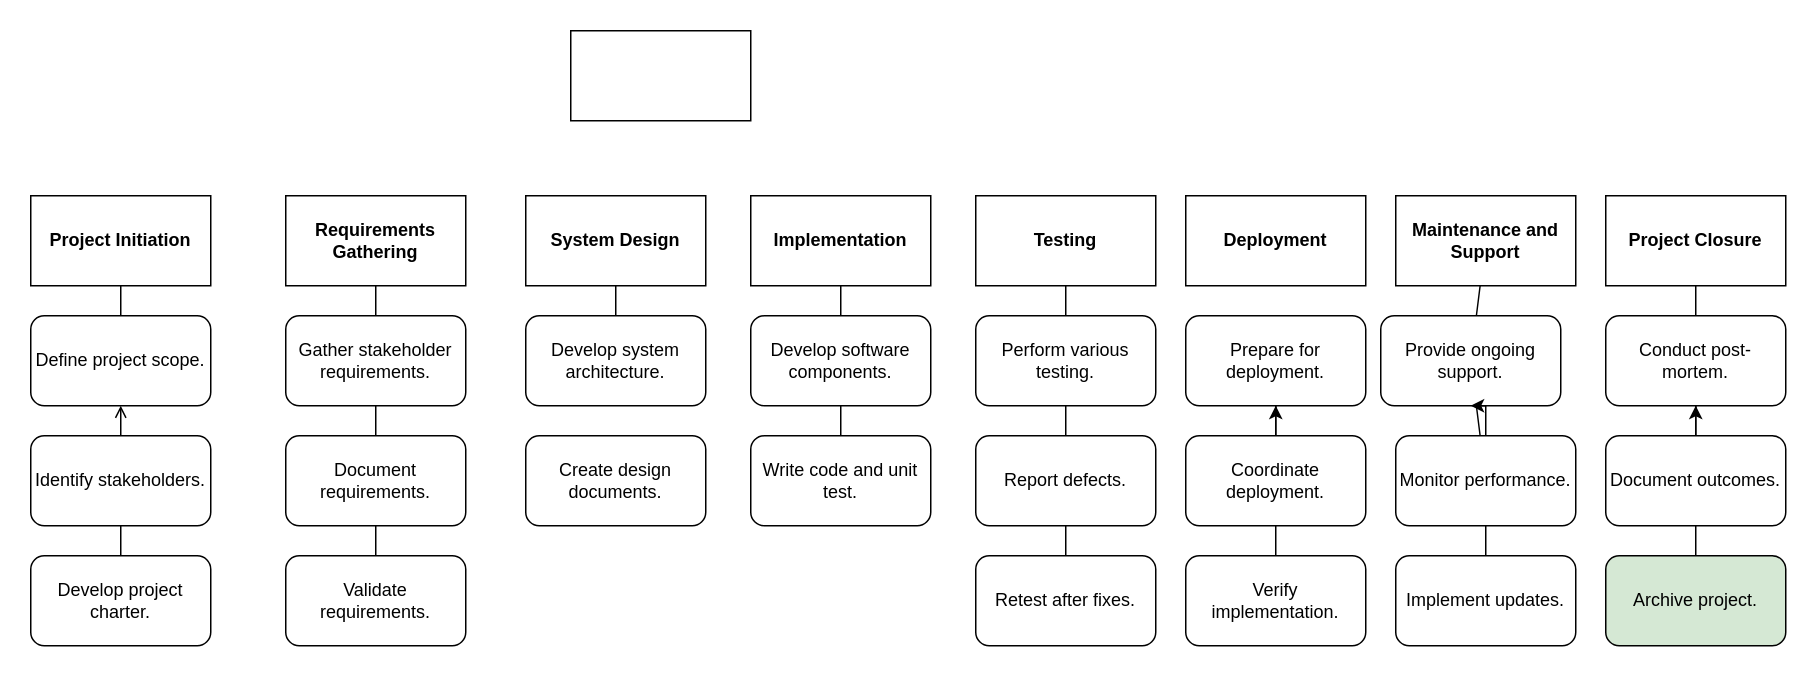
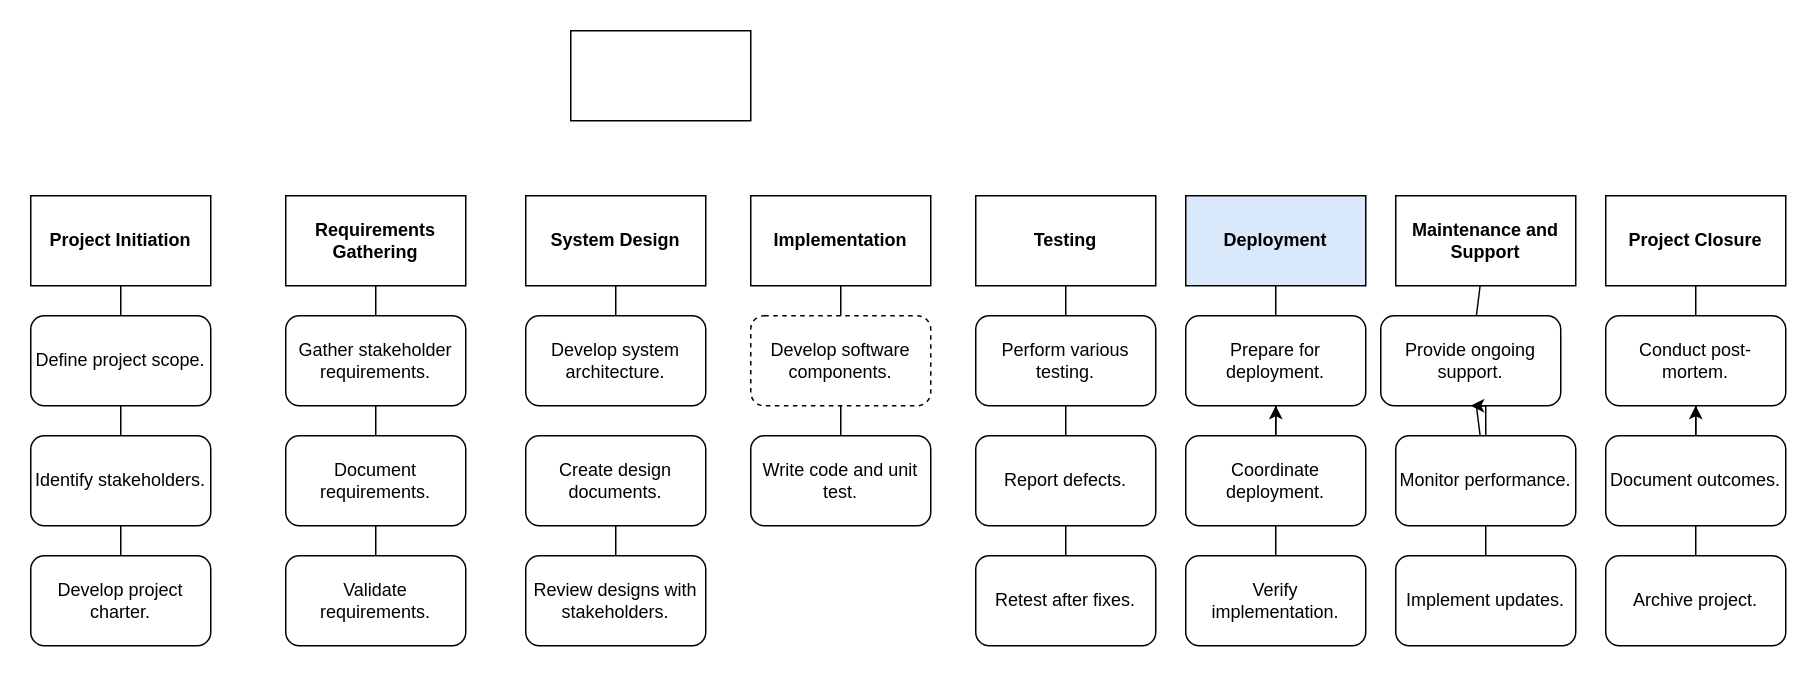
node "Deployment": fillcolor #ffffff -> #dae8fc
edge "Deployment" -- "Prepare for deployment.": added
node "Develop software components.": style solid -> dashed
edge "Identify stakeholders." -> "Define project scope.": arrowhead open -> none
edge "Create design documents." -- "Review designs with stakeholders.": added
node "Review designs with stakeholders.": added
node "Archive project.": fillcolor #d5e8d4 -> #ffffff
